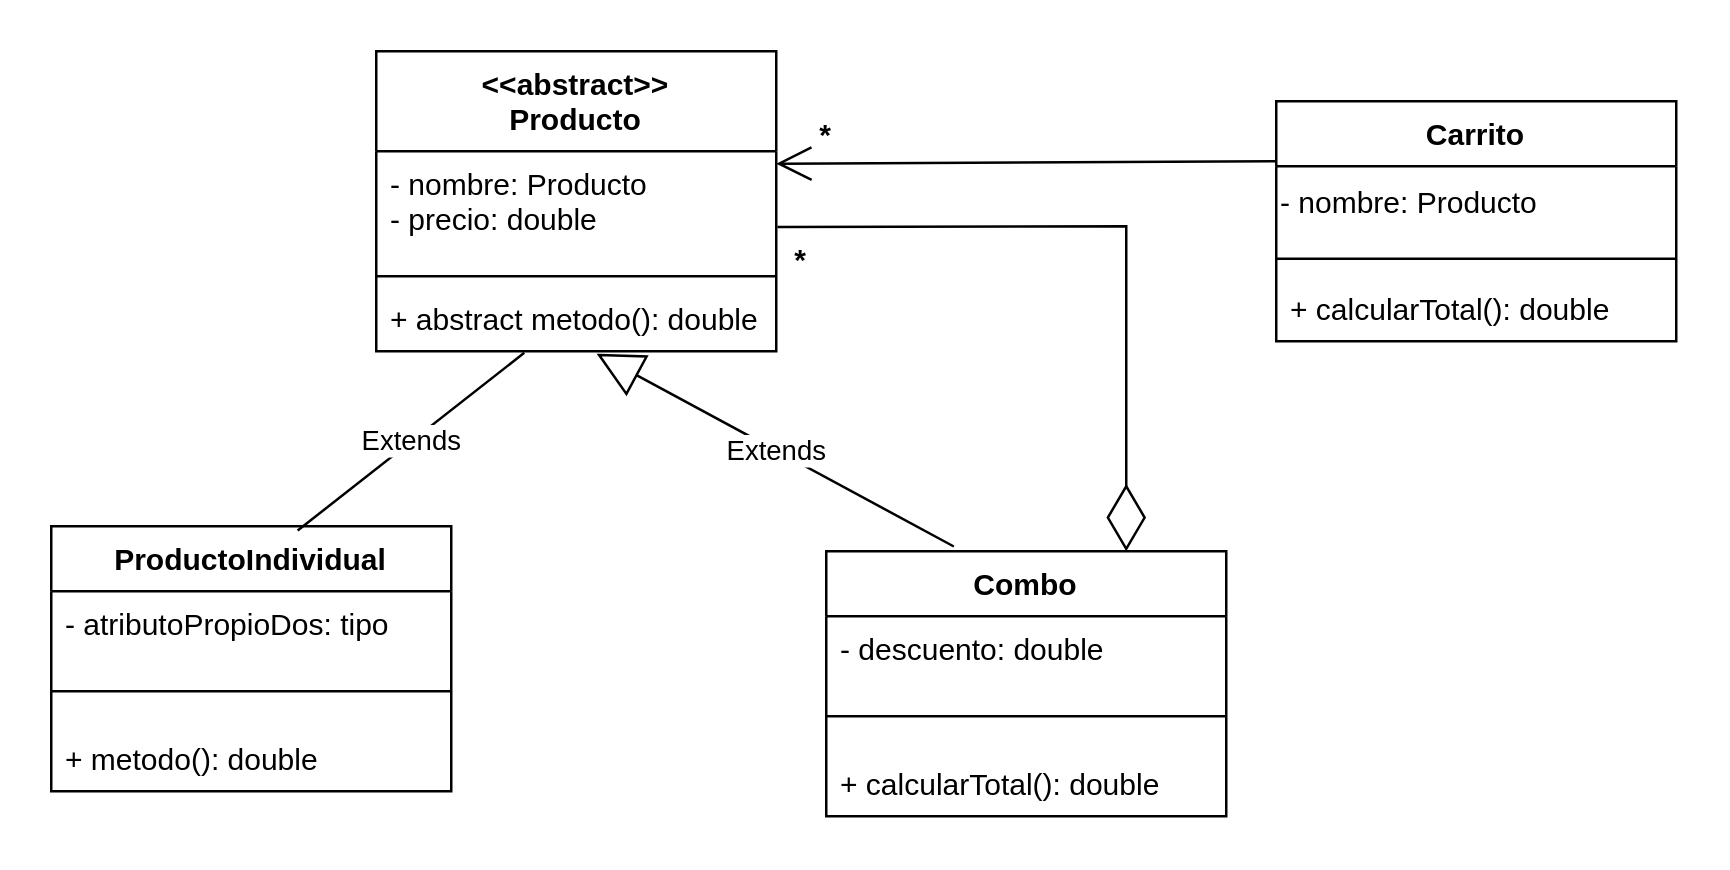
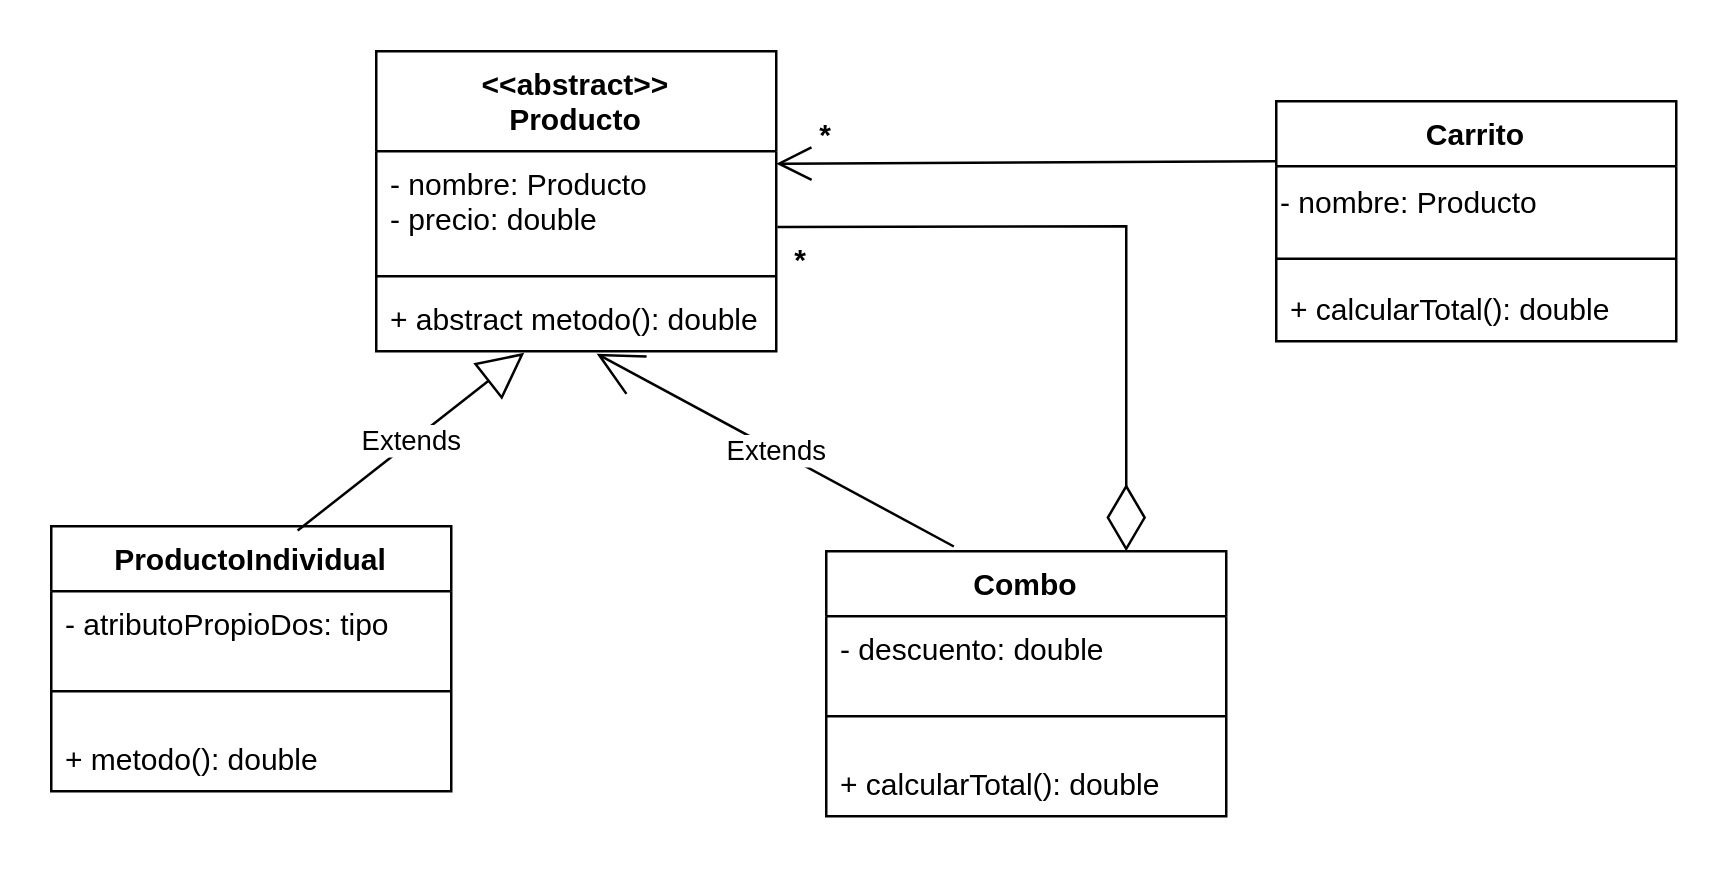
edge "+ abstract metodo(): double" -- "ProductoIndividual": arrowhead none -> block
edge "Combo" -> "+ abstract metodo(): double": arrowhead block -> open
